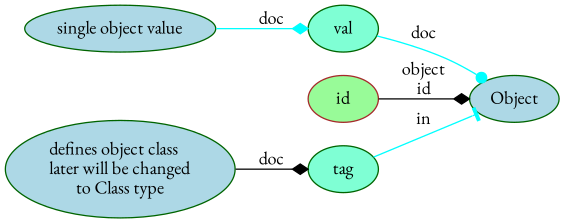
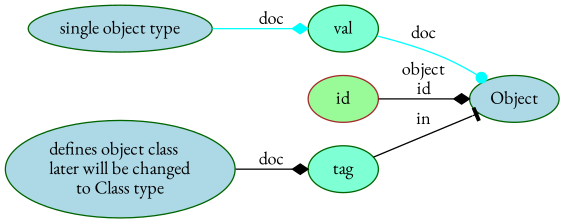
node "single object value": label "single object value" -> "single object type"
edge "tag" -> "Object": color cyan -> black
